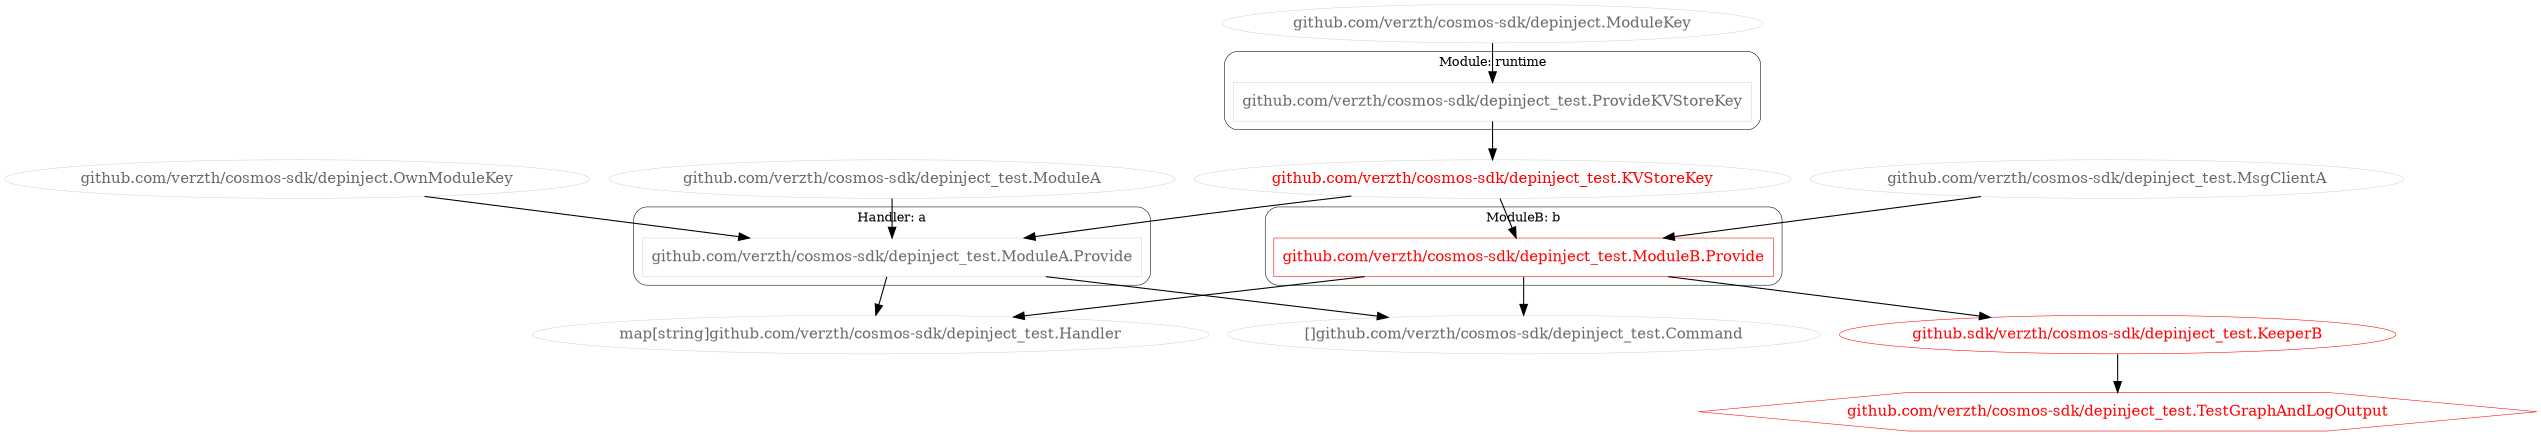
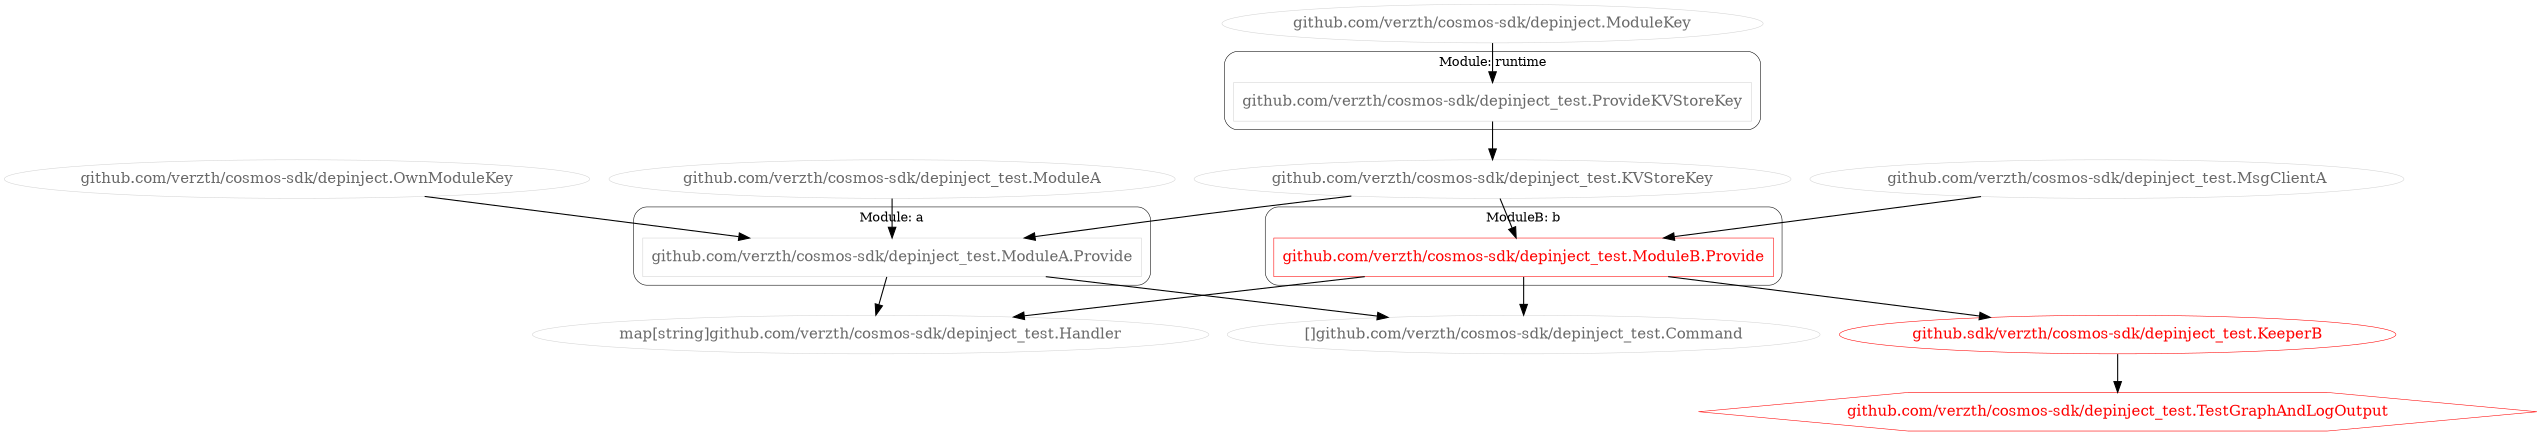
node "github.com/verzth/cosmos-sdk/depinject_test.KVStoreKey": fontcolor red -> dimgrey
cluster "Handler: a": label "Handler: a" -> "Module: a"
